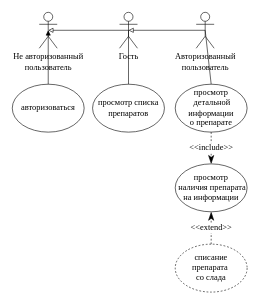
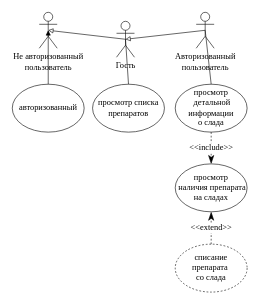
node "Гость": moved (129, 30) -> (126, 39)
node "авторизоваться": label "авторизоваться" -> "авторизованный"
node "просмотр детальной информации о препарате": label "просмотр детальной информации о препарате" -> "просмотр детальной информации о слада"
node "просмотр наличия препарата на информации": label "просмотр наличия препарата на информации" -> "просмотр наличия препарата на сладах"
